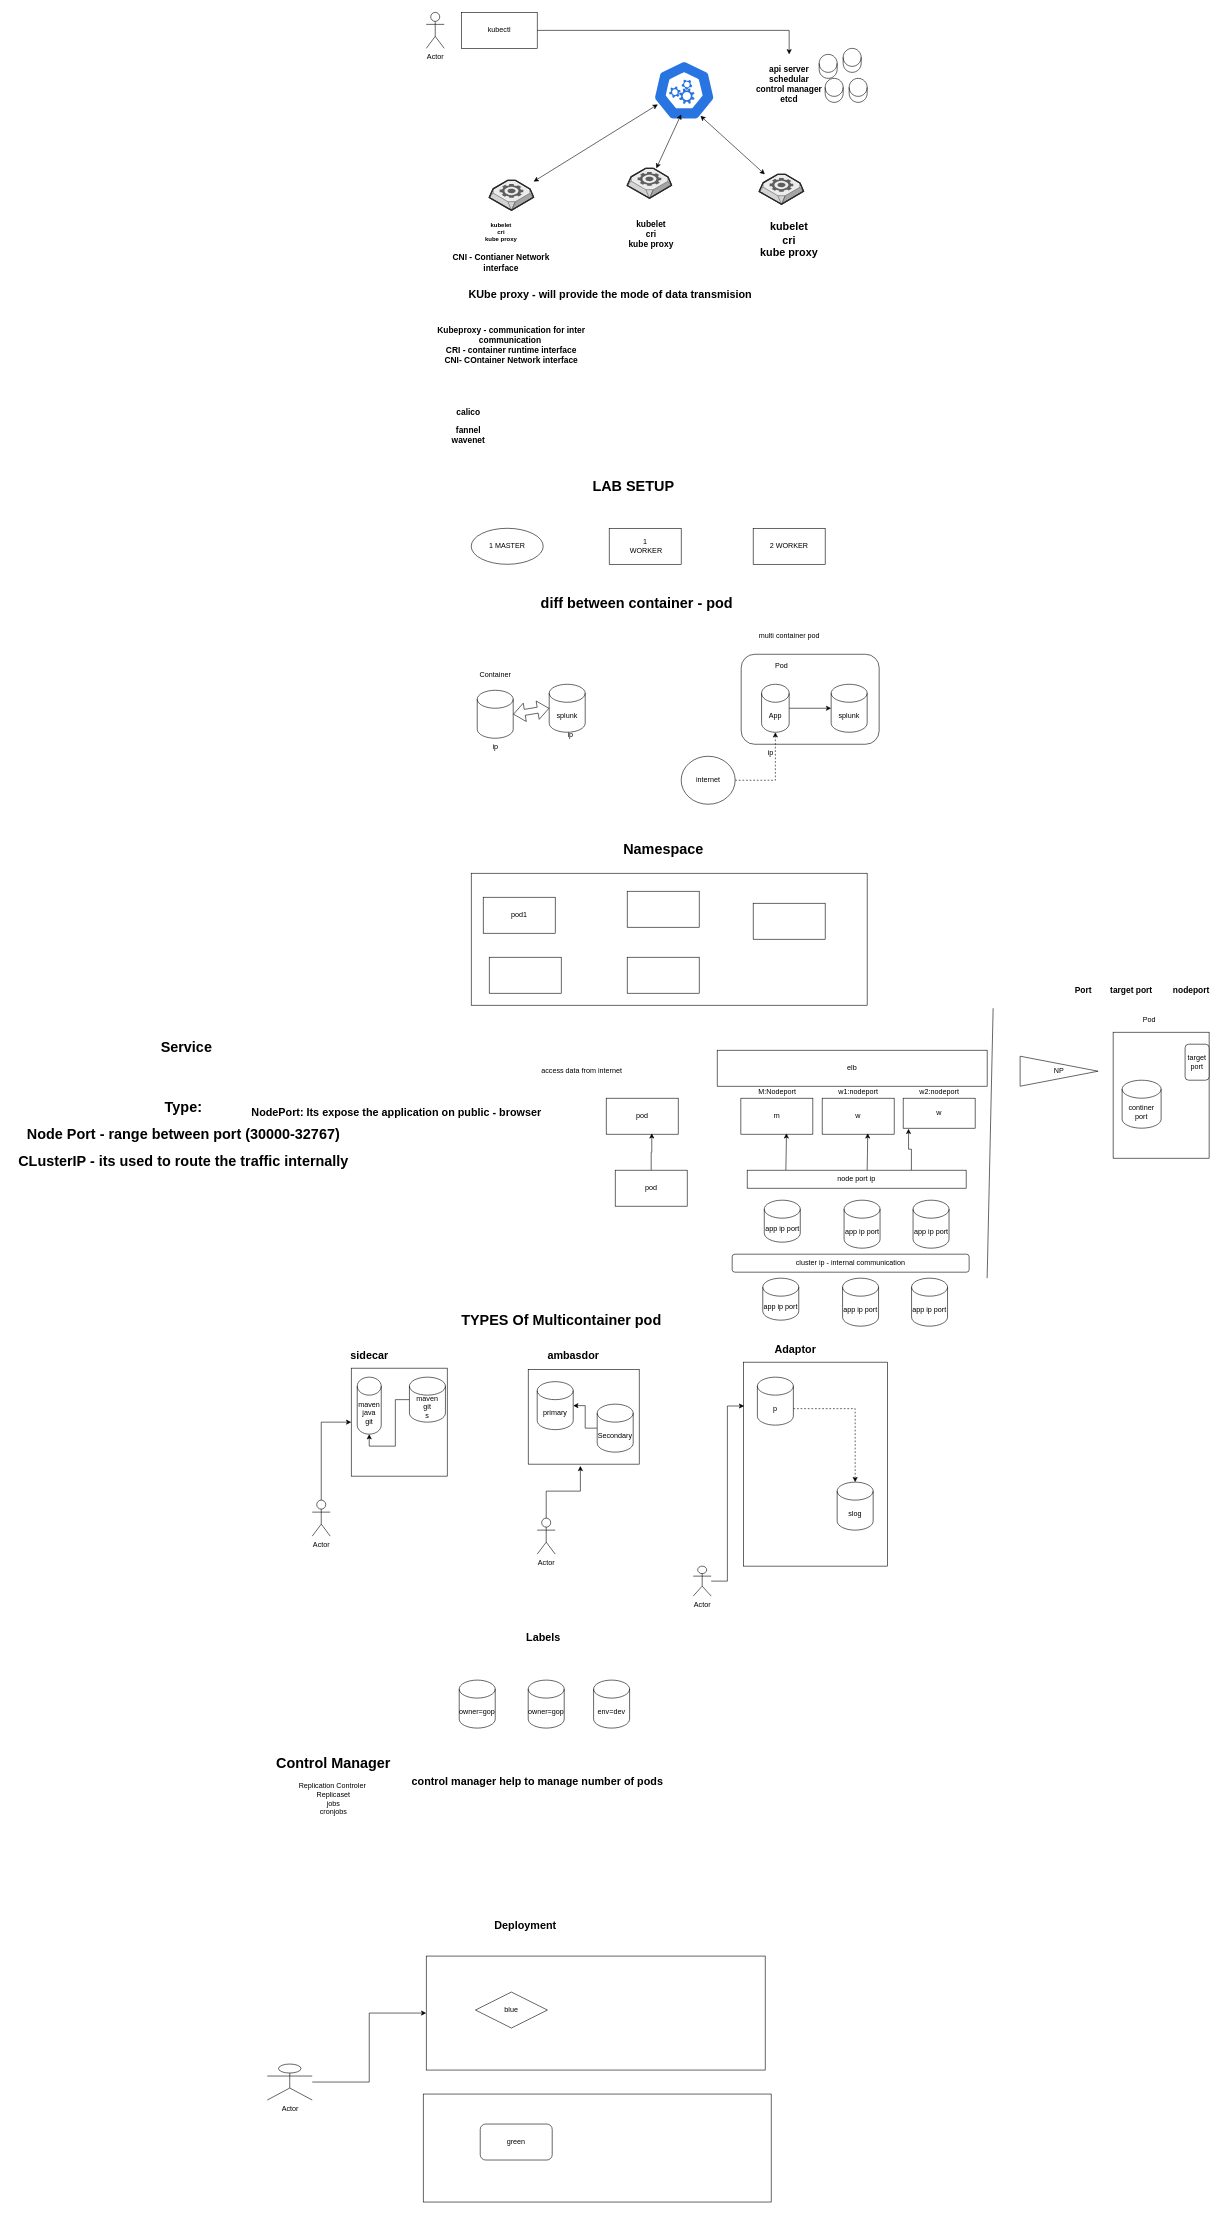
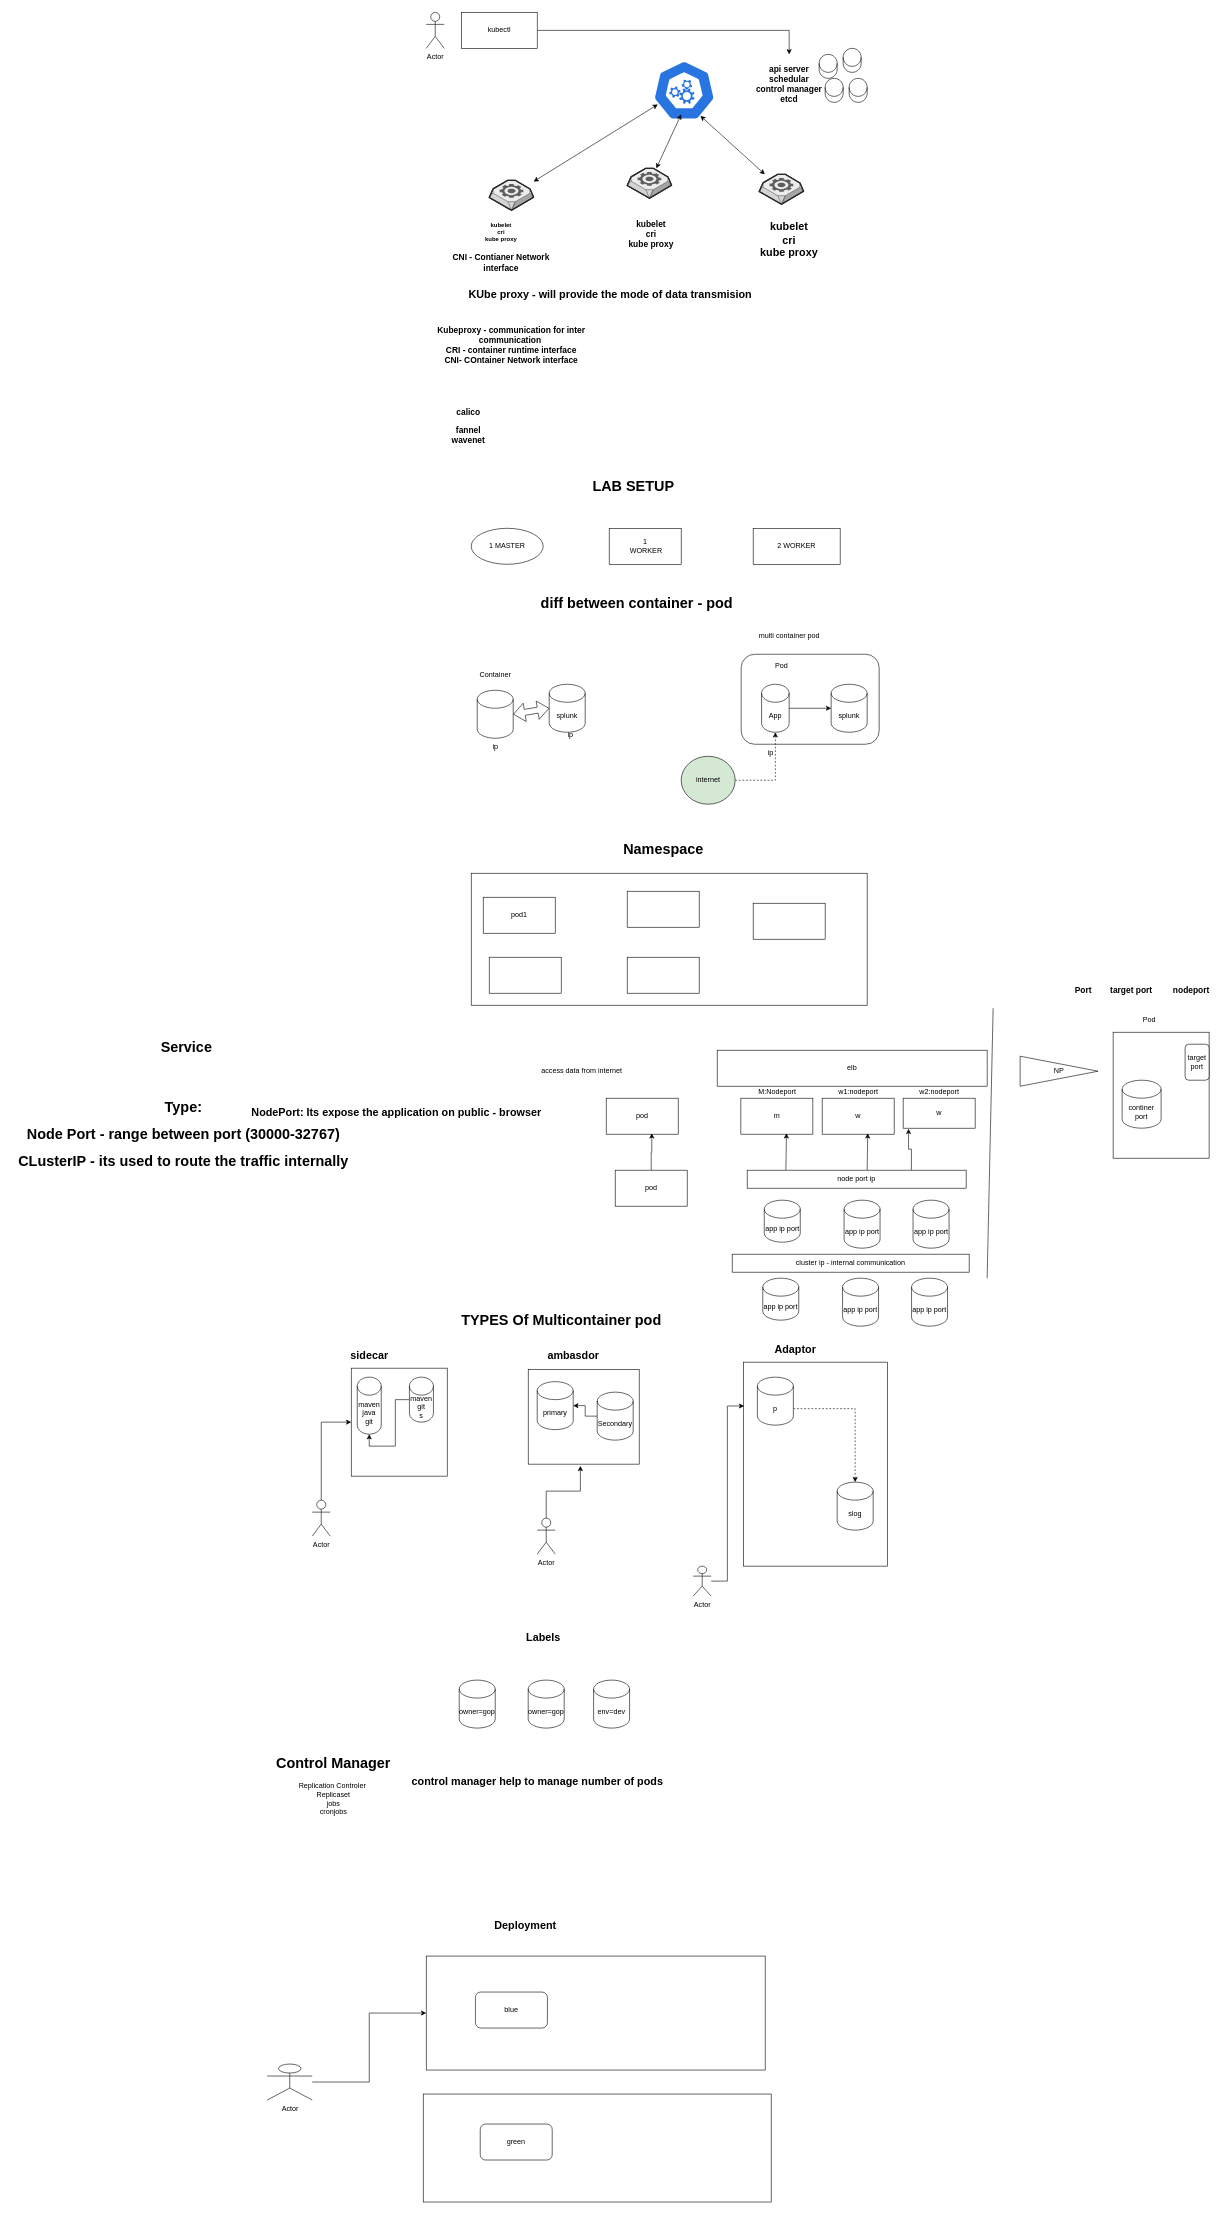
node "2 WORKER": size 72x36 -> 87x36
node "internet": fillcolor #ffffff -> #d5e8d4
node "cluster ip - internal communication": shape rounded rectangle -> rectangle
node "maven git s": size 36x45 -> 24x45
node "Secondary": moved (615, 1428) -> (615, 1416)
node "blue": shape diamond -> rounded rectangle
